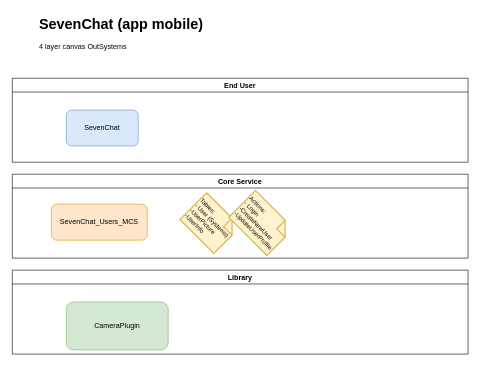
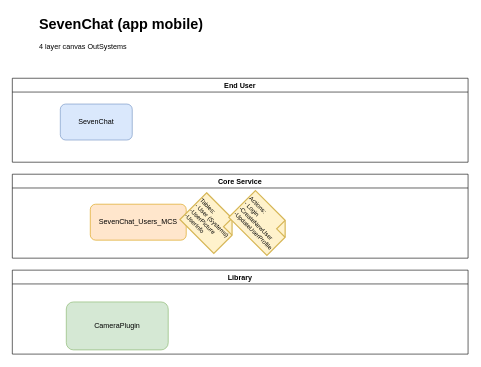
node "SevenChat": moved (102, 128) -> (96, 122)
node "SevenChat_Users_MCS": moved (99, 222) -> (138, 222)
